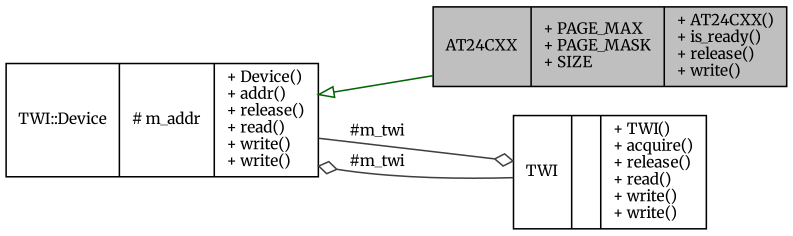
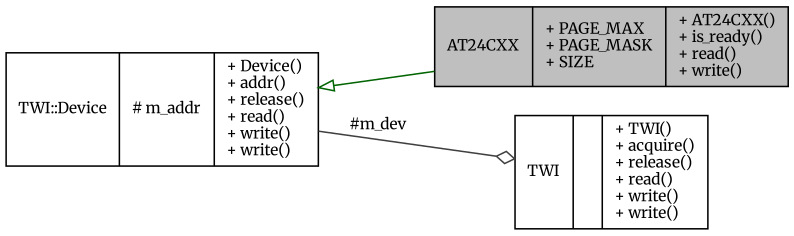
node "AT24CXX": text "+ release()" -> "+ read()"
edge "TWI::Device" -> "TWI": label " #m_twi" -> " #m_dev"
edge "TWI" -> "TWI::Device": removed, label "#m_twi"
